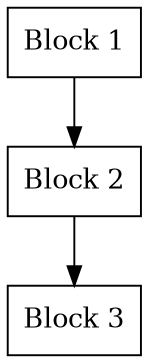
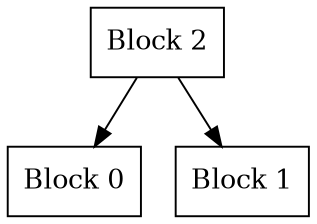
edge "Block 1" -> "Block 2": reversed
node "Block 3": label "Block 3" -> "Block 0"
